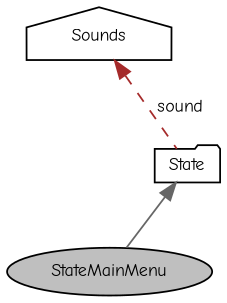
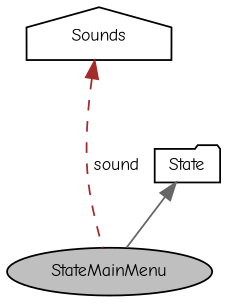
edge "State" -> "Sounds": now "StateMainMenu" -> "Sounds"
